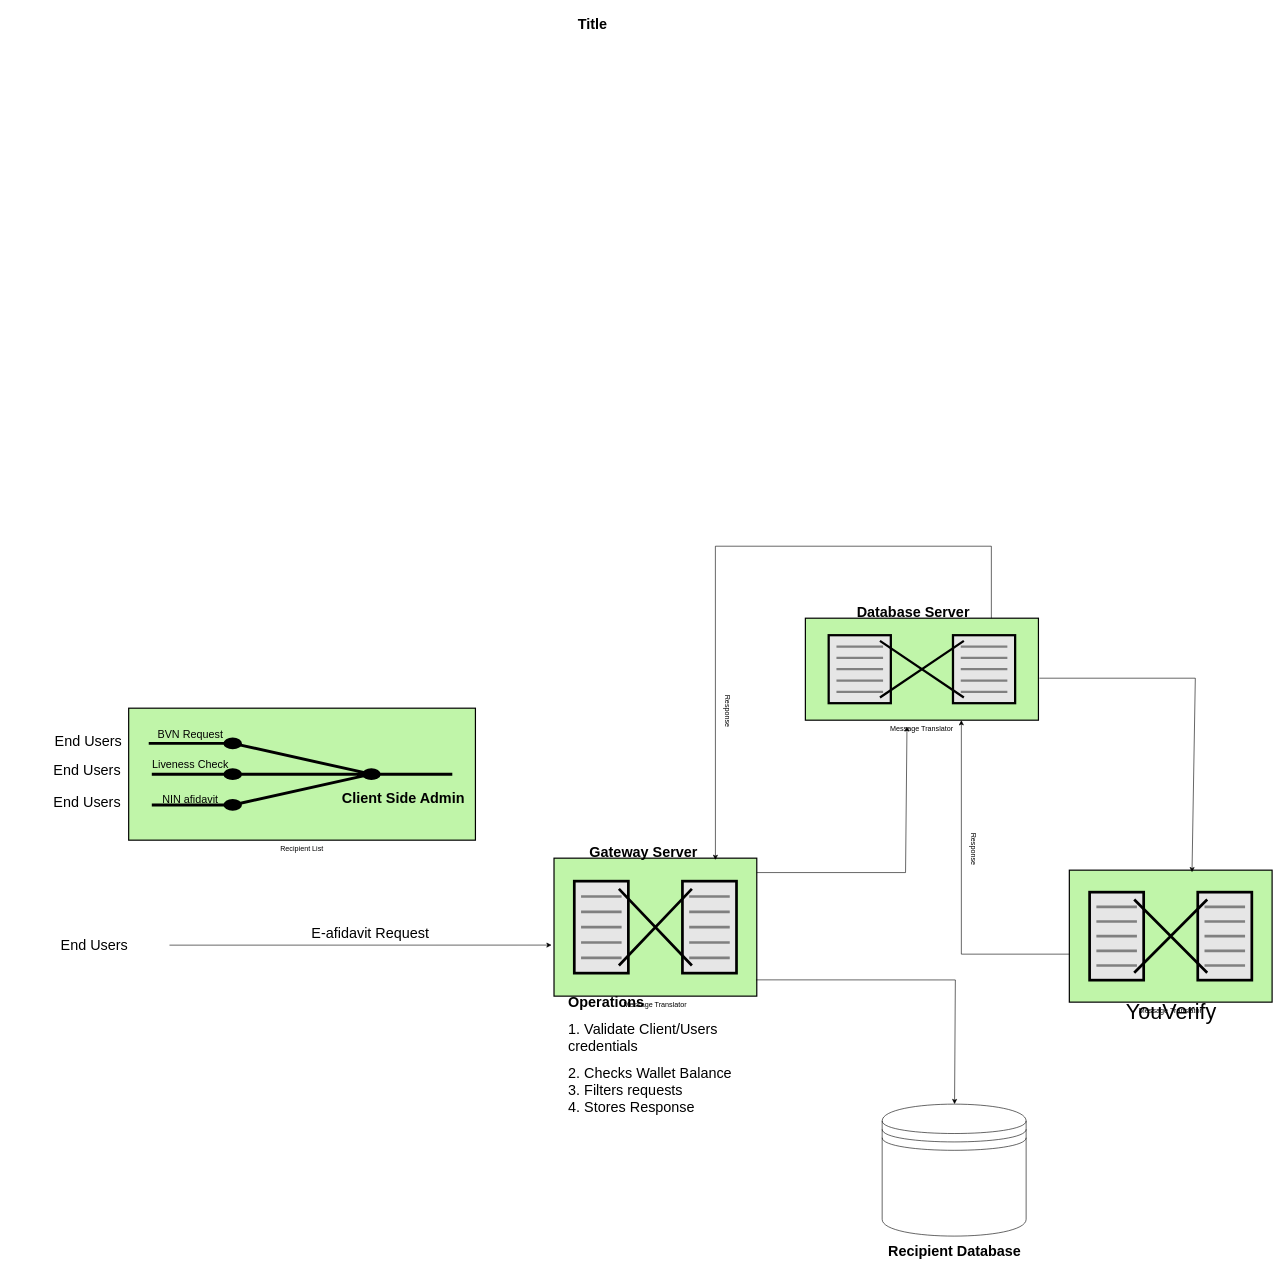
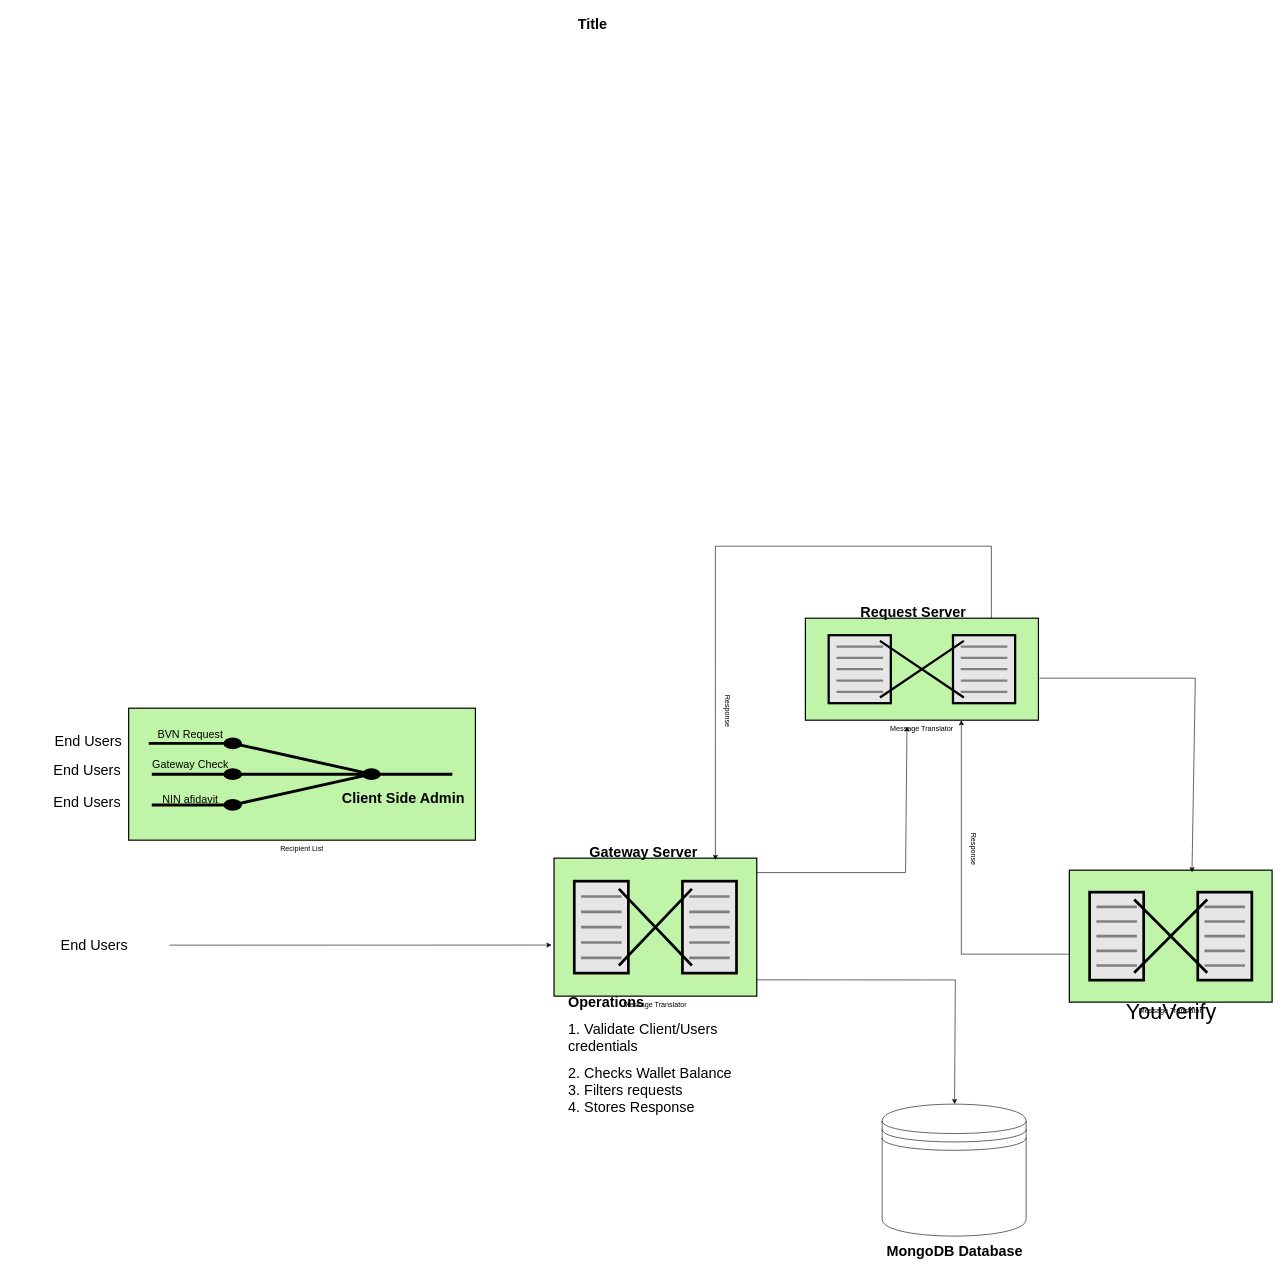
node "Database Server": label "Database Server" -> "Request Server"
node "Liveness Check": label "Liveness Check" -> "Gateway Check"
node "E-afidavit Request": removed
node "Recipient Database": label "Recipient Database" -> "MongoDB Database"
